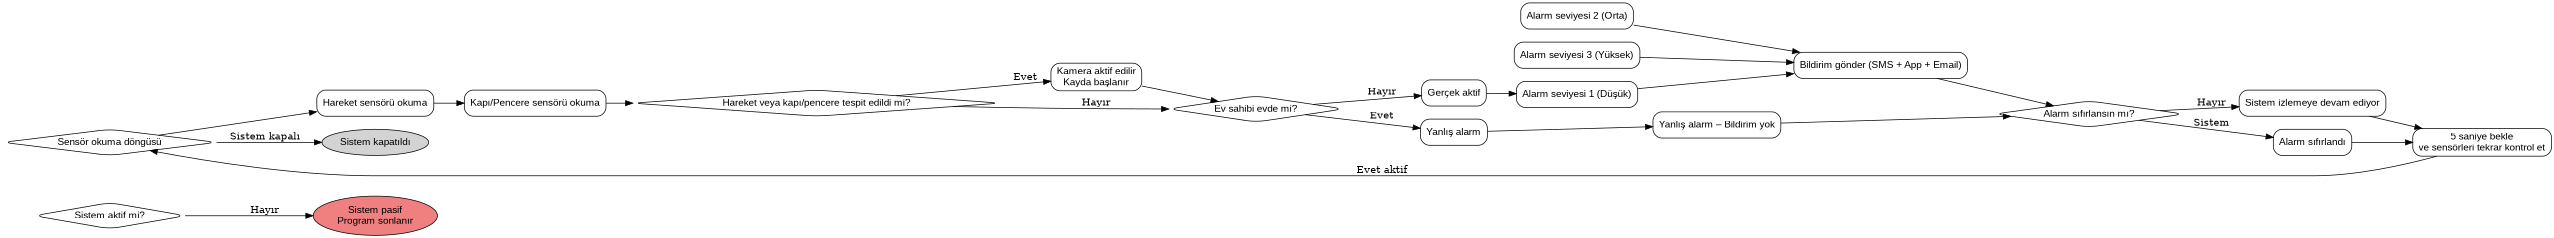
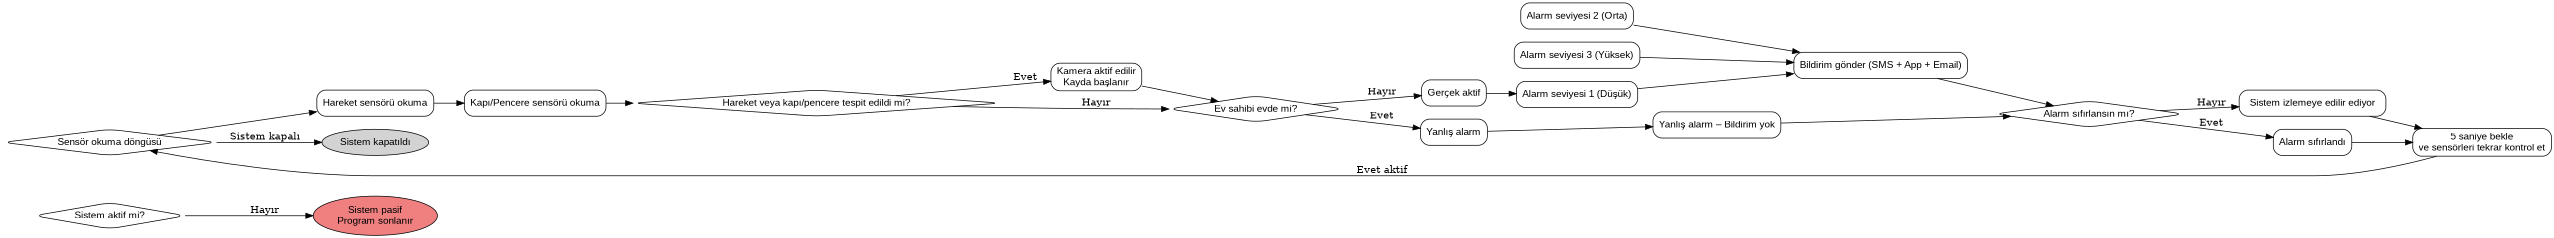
node "Sistem izlemeye devam ediyor": label "Sistem izlemeye devam ediyor" -> "Sistem izlemeye edilir ediyor"
edge "Alarm sıfırlansın mı?" -> "Alarm sıfırlandı": label "Sistem" -> "Evet"
